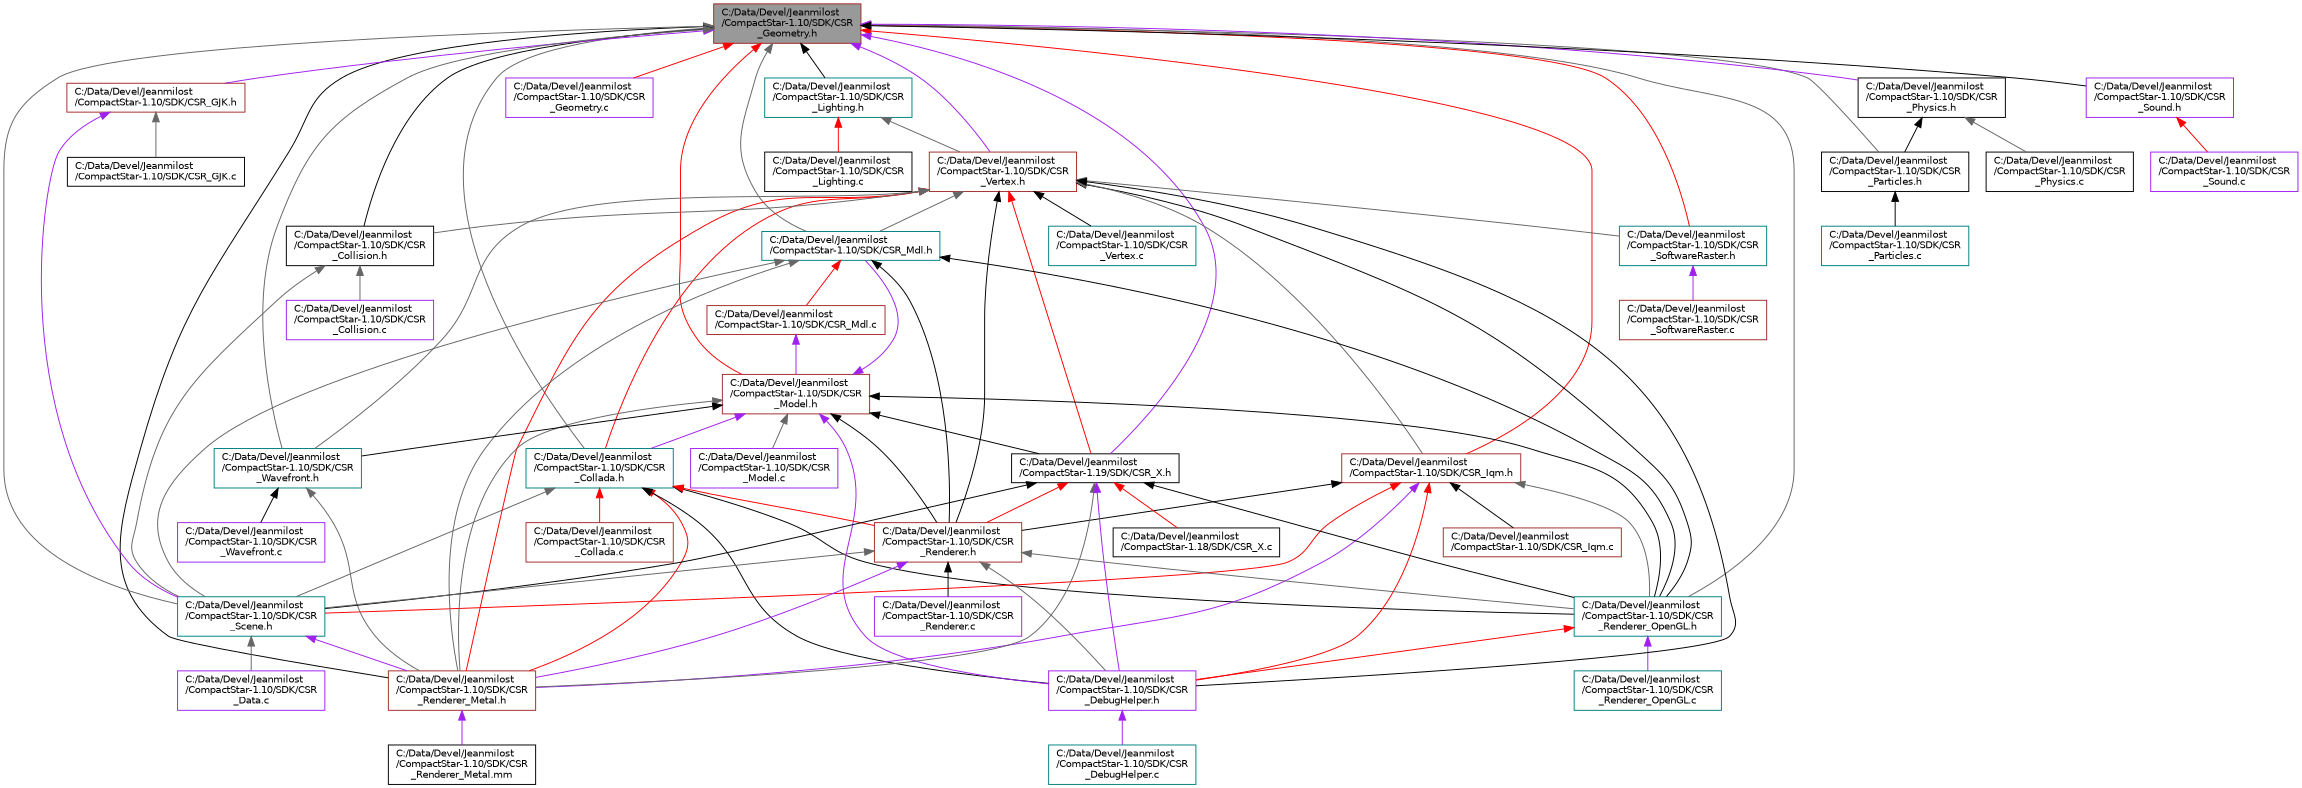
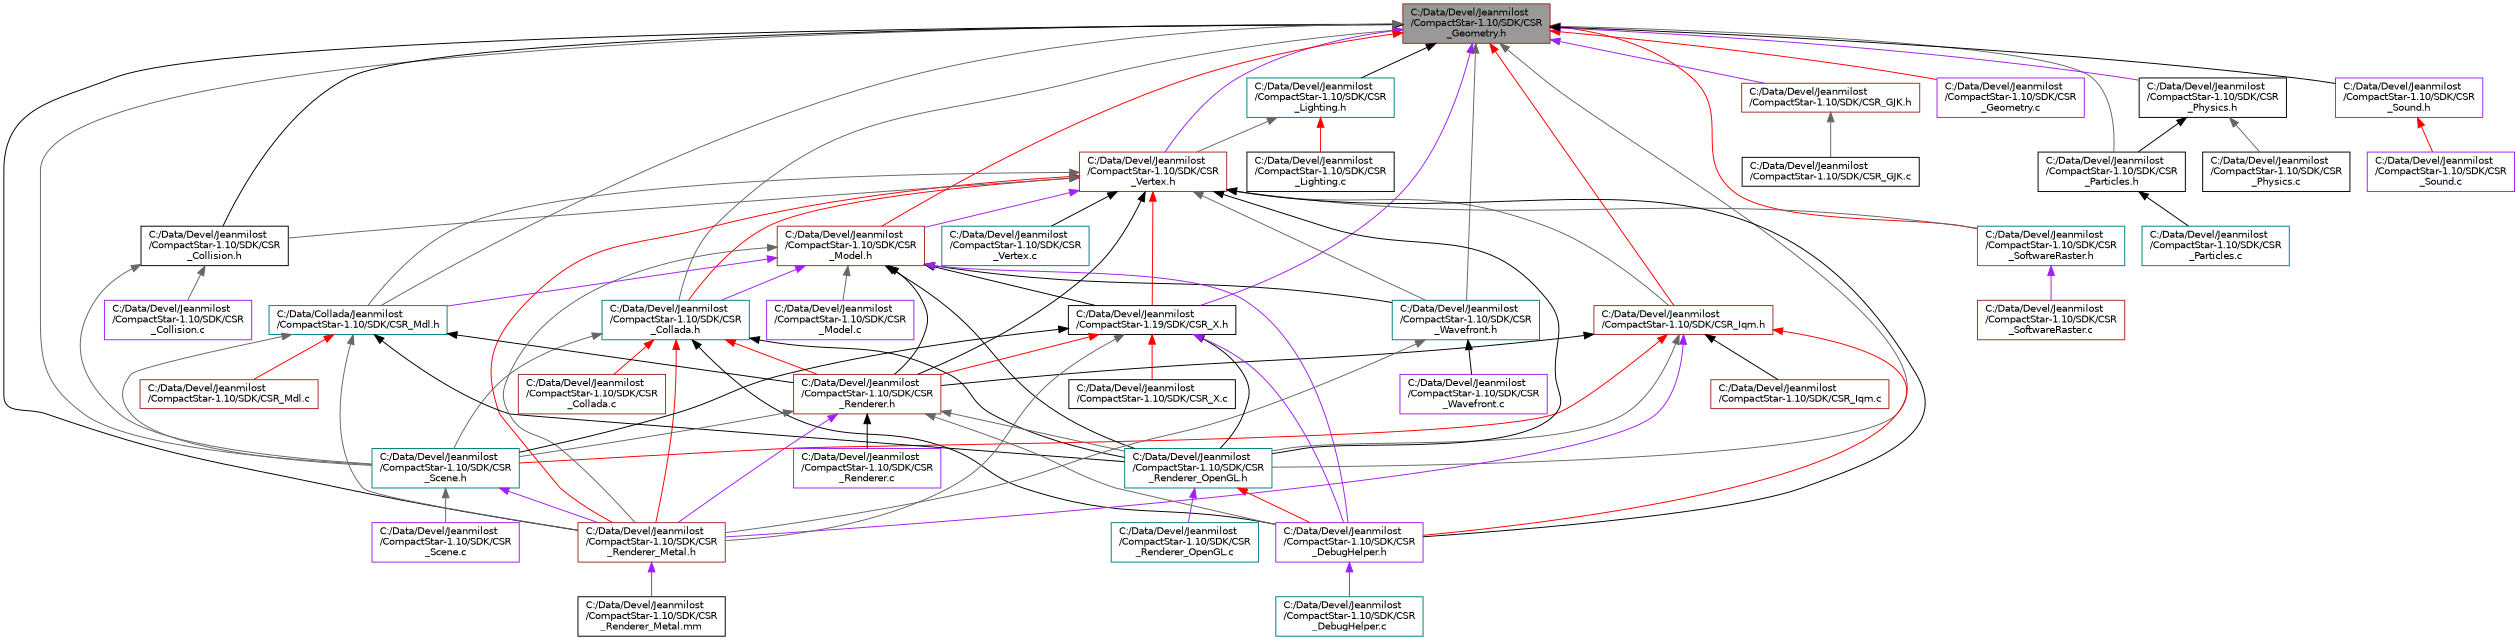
node "C:/Data/Devel/Jeanmilost /CompactStar-1.10/SDK/CSR_Mdl.h": label "C:/Data/Devel/Jeanmilost /CompactStar-1.10/SDK/CSR_Mdl.h" -> "C:/Data/Collada/Jeanmilost /CompactStar-1.10/SDK/CSR_Mdl.h"
edge "C:/Data/Devel/Jeanmilost /CompactStar-1.10/SDK/CSR _Model.h" -> "C:/Data/Devel/Jeanmilost /CompactStar-1.10/SDK/CSR_Mdl.c": now "C:/Data/Devel/Jeanmilost /CompactStar-1.10/SDK/CSR _Model.h" -> "C:/Data/Devel/Jeanmilost /CompactStar-1.10/SDK/CSR _Vertex.h"
edge "C:/Data/Devel/Jeanmilost /CompactStar-1.10/SDK/CSR _Scene.h" -> "C:/Data/Devel/Jeanmilost /CompactStar-1.10/SDK/CSR_GJK.h": removed
node "C:/Data/Devel/Jeanmilost /CompactStar-1.18/SDK/CSR_X.c": label "C:/Data/Devel/Jeanmilost /CompactStar-1.18/SDK/CSR_X.c" -> "C:/Data/Devel/Jeanmilost /CompactStar-1.10/SDK/CSR_X.c"
node "C:/Data/Devel/Jeanmilost /CompactStar-1.10/SDK/CSR _Data.c": label "C:/Data/Devel/Jeanmilost /CompactStar-1.10/SDK/CSR _Data.c" -> "C:/Data/Devel/Jeanmilost /CompactStar-1.10/SDK/CSR _Scene.c"
